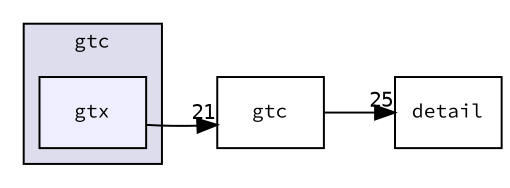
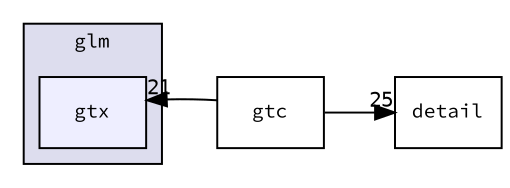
cluster "gtc": label "gtc" -> "glm"
edge "gtx" -> "gtc": reversed
